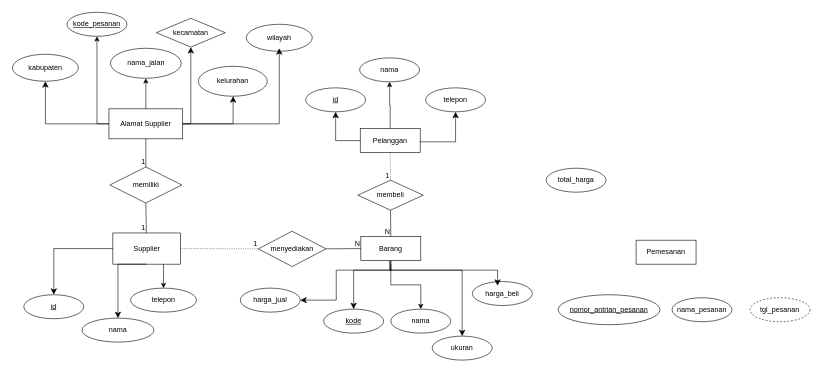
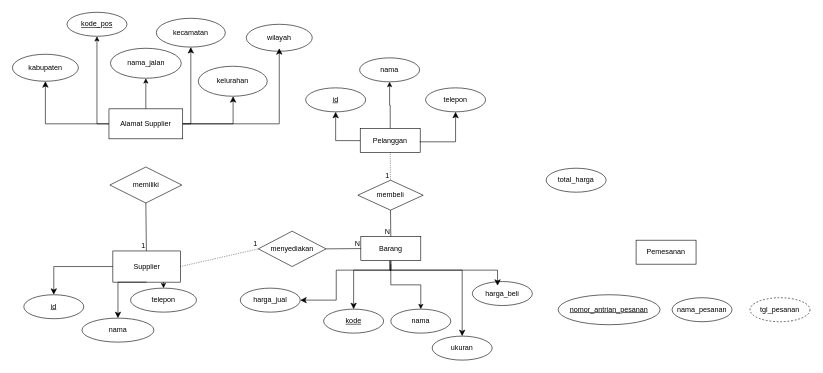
node "kode_pesanan": label "kode_pesanan" -> "kode_pos"
node "kecamatan": shape diamond -> ellipse
edge "Alamat Supplier" -- "memiliki": removed, label "1"
node "Supplier": moved (147, 249) -> (147, 267)
